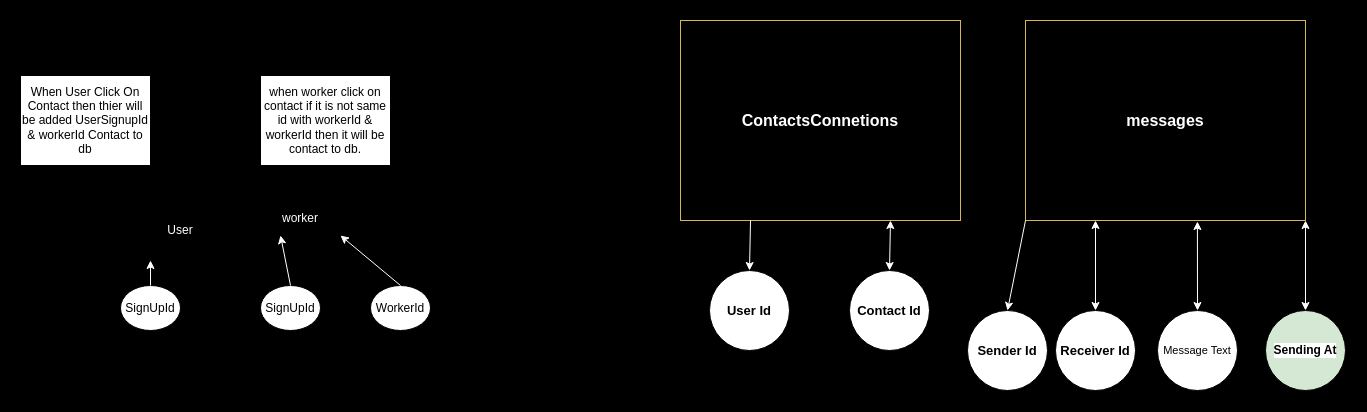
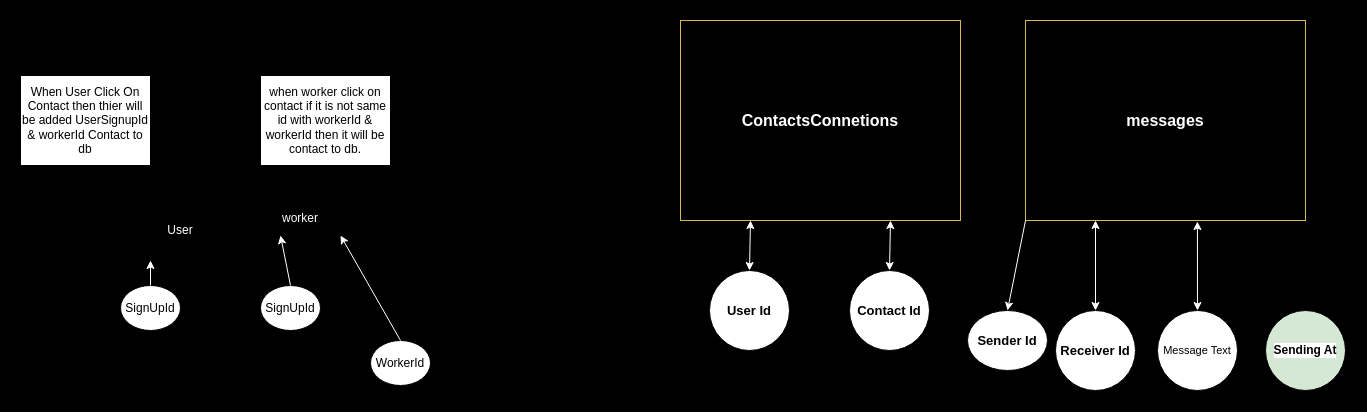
edge "ContactsConnetions" -> "User Id": arrowhead none -> classic
edge "messages" -- "Sending At": removed
node "WorkerId": moved (401, 308) -> (401, 363)
node "Sender Id": size 80x80 -> 80x60
